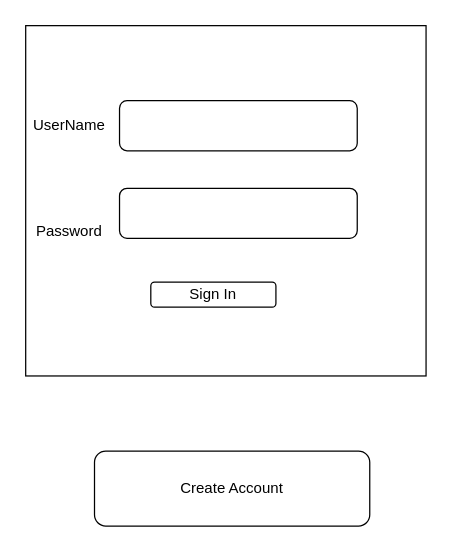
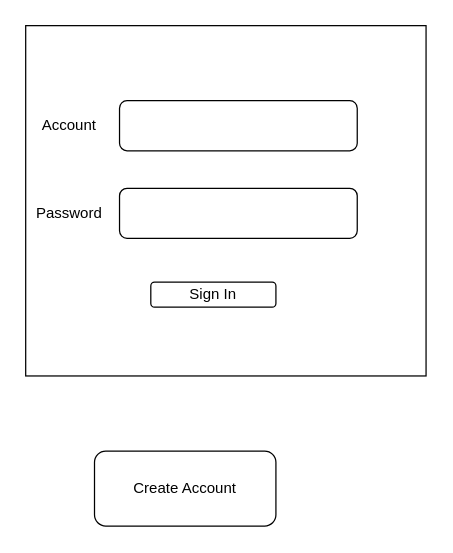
node "UserName": label "UserName" -> "Account"
node "Password": moved (69, 232) -> (69, 213)
node "Create Account": size 275x75 -> 181x75
